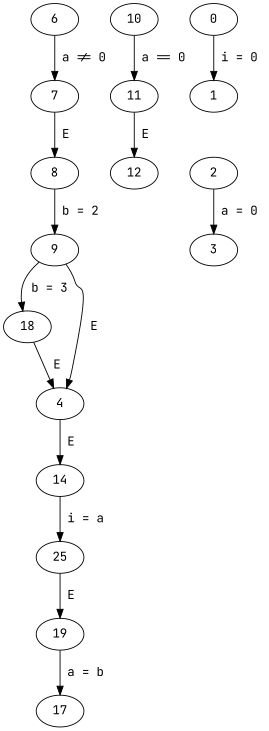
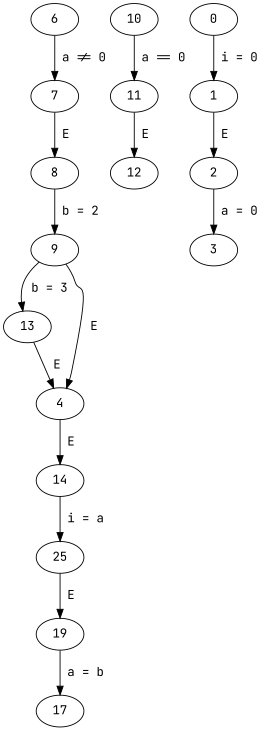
edge "1" -> "2": added, label "E"
node "18": label "18" -> "13"
